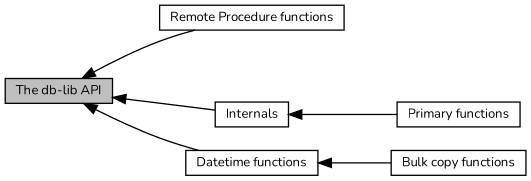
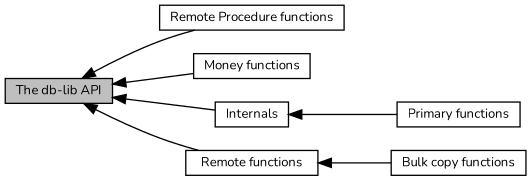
node "Money functions": added
node "Datetime functions": label "Datetime functions" -> "Remote functions"
